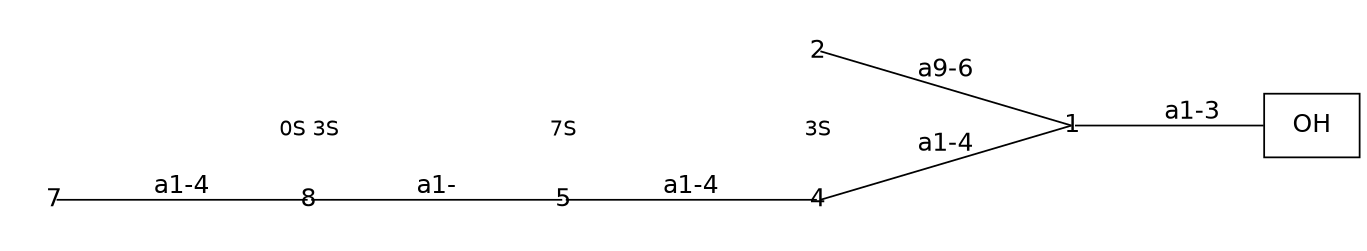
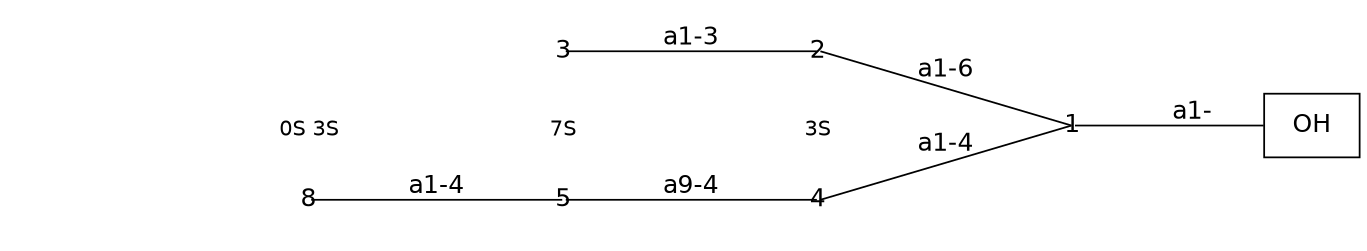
node "3": added
edge "2" -- "1": label "a9-6" -> "a1-6"
edge "1" -- "OH": label "a1-3" -> "a1-"
edge "8" -- "5": label "a1-" -> "a1-4"
edge "5" -- "4": label "a1-4" -> "a9-4"
node "7": removed
